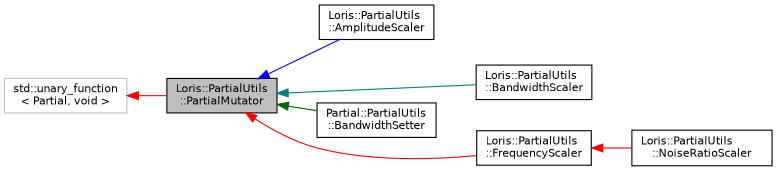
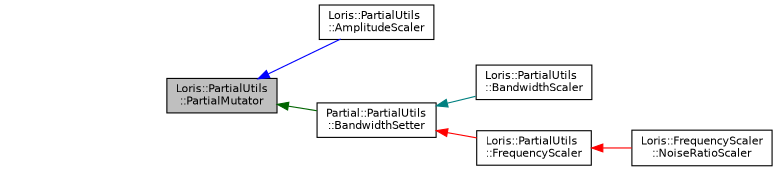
edge "Loris::PartialUtils ::BandwidthScaler" -> "Loris::PartialUtils ::PartialMutator": now "Loris::PartialUtils ::BandwidthScaler" -> "Partial::PartialUtils ::BandwidthSetter"
node "std::unary_function < Partial, void >": removed
node "Loris::PartialUtils ::NoiseRatioScaler": label "Loris::PartialUtils ::NoiseRatioScaler" -> "Loris::FrequencyScaler ::NoiseRatioScaler"
edge "Loris::PartialUtils ::FrequencyScaler" -> "Loris::PartialUtils ::PartialMutator": now "Loris::PartialUtils ::FrequencyScaler" -> "Partial::PartialUtils ::BandwidthSetter"
